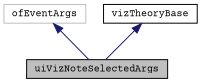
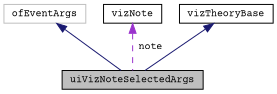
node "vizNote": added
